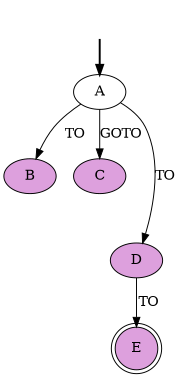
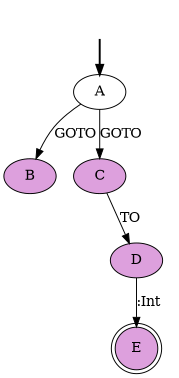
edge "A" -> "B": label "TO" -> "GOTO"
edge "A" -> "D": now "C" -> "D"
edge "D" -> "E": label "TO" -> ":Int"
